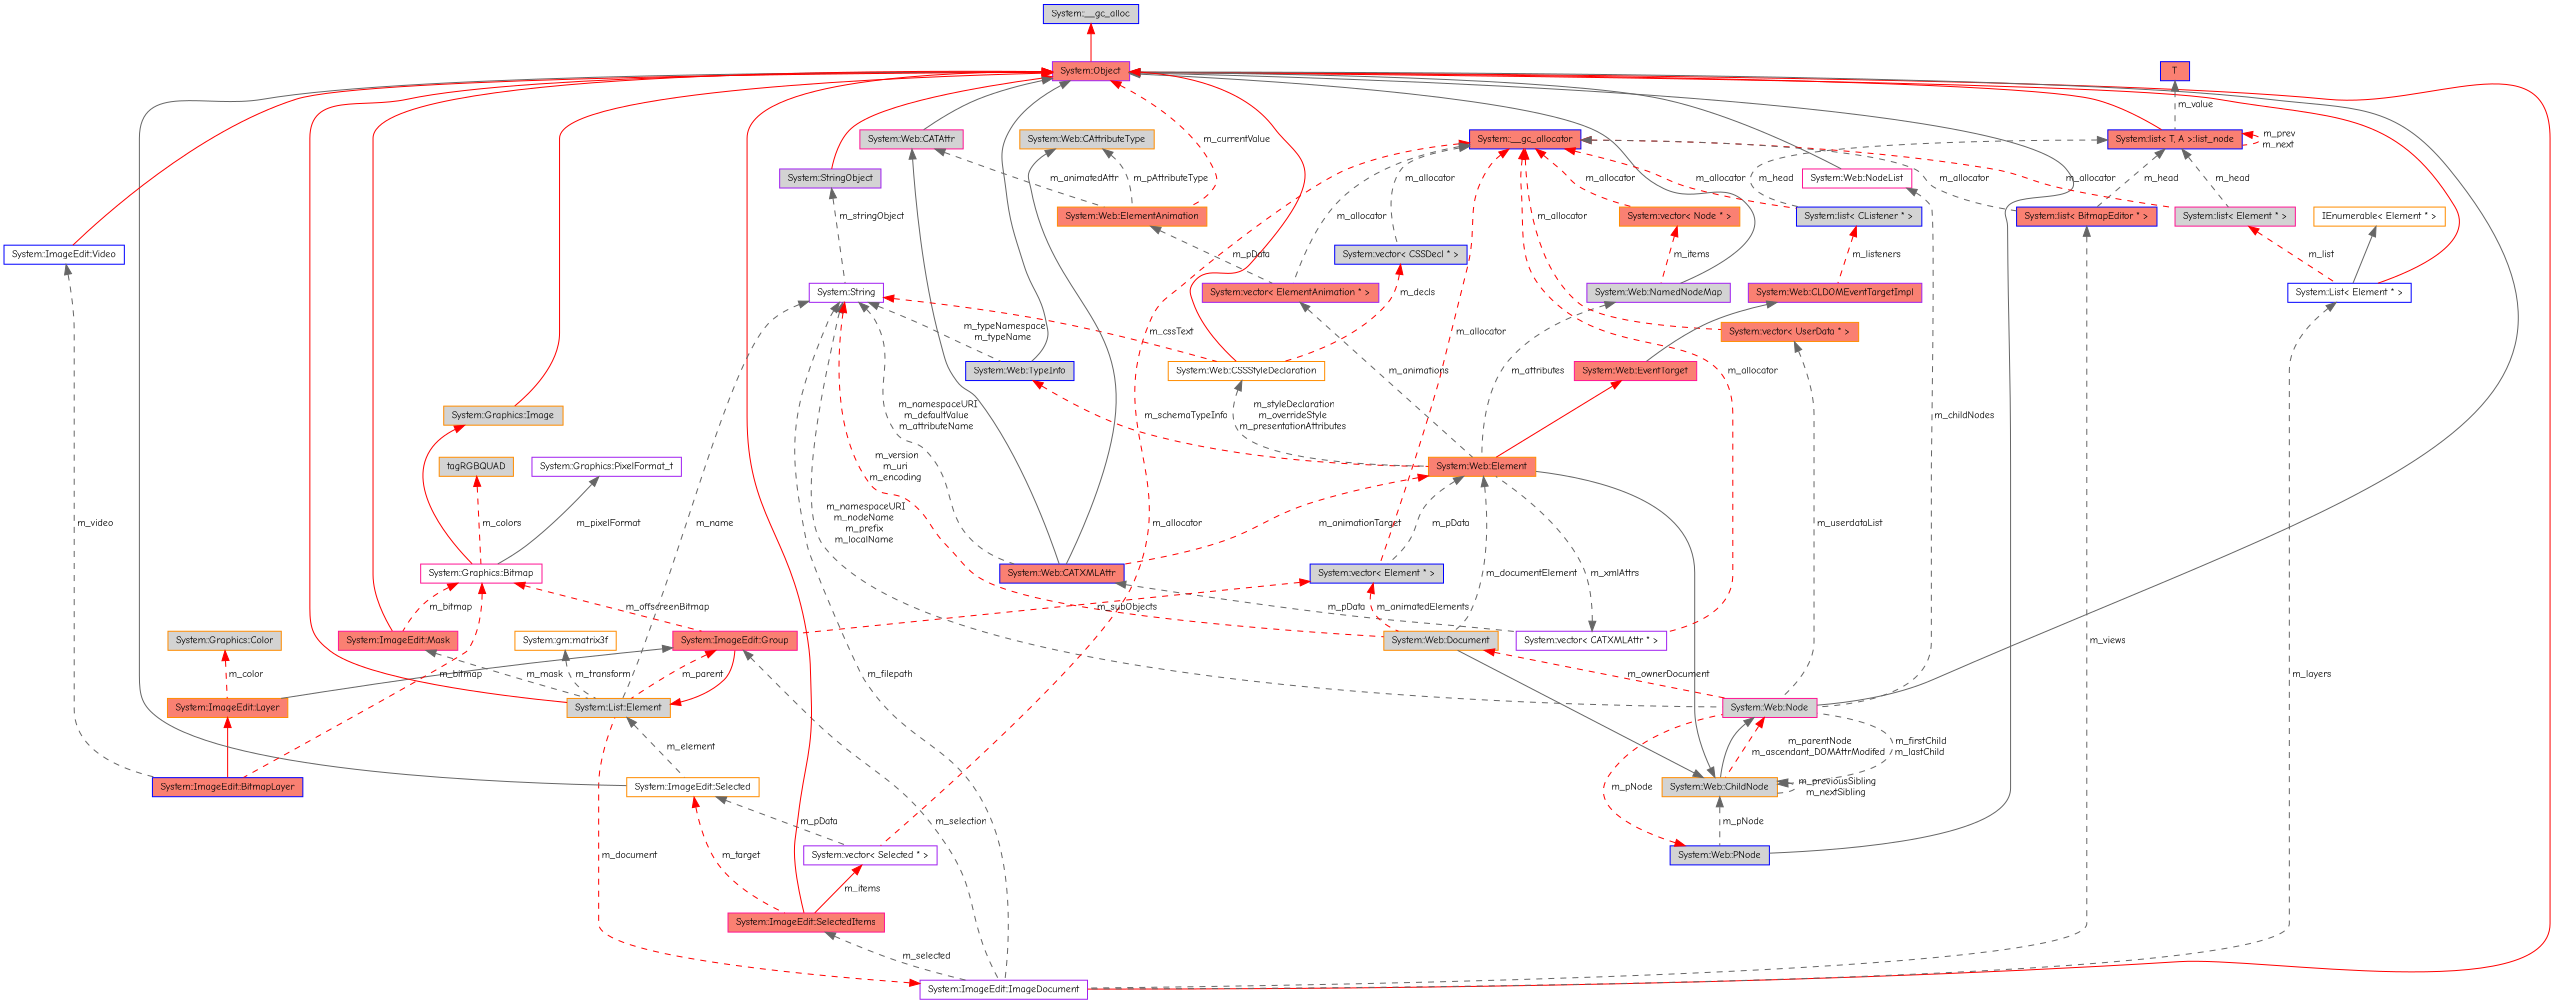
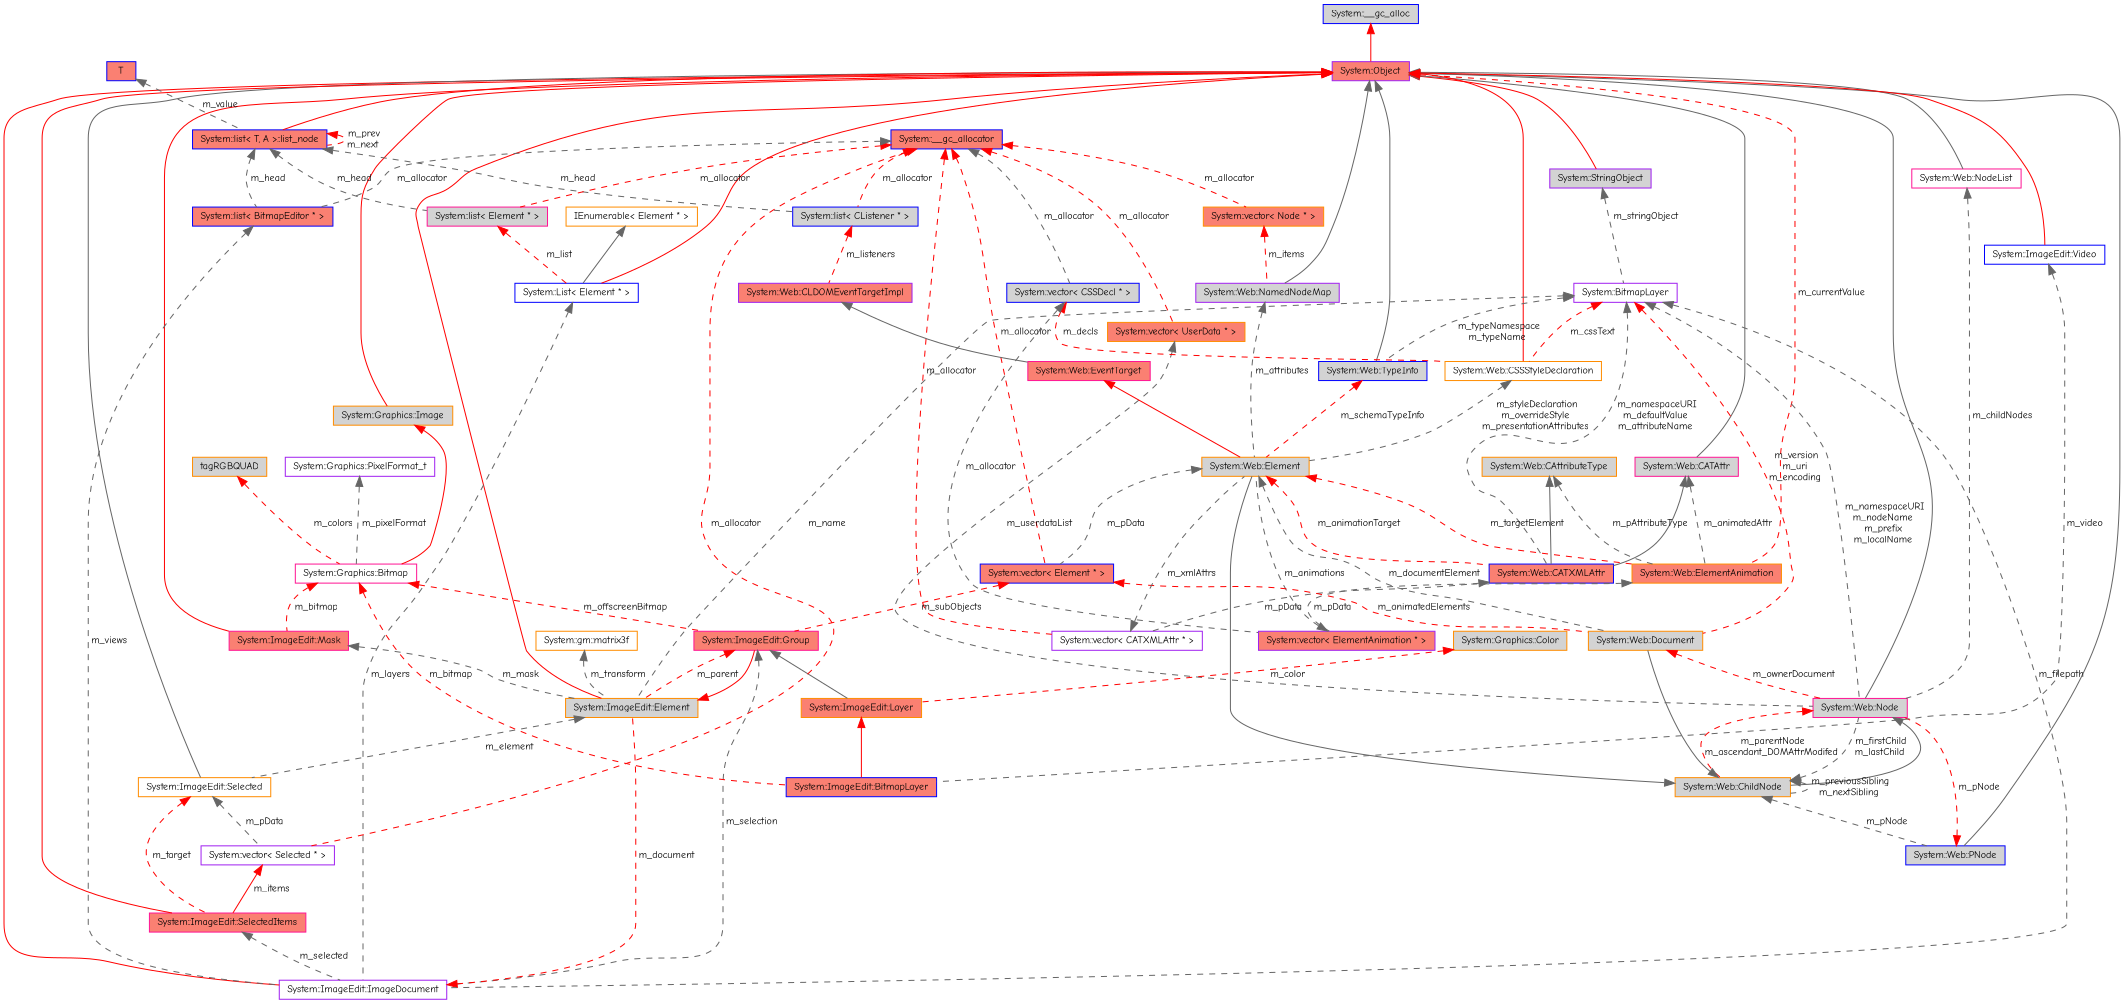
edge "System::vector< ElementAnimation * >" -> "System::__gc_allocator": now "System::vector< ElementAnimation * >" -> "System::vector< CSSDecl * >"
node "System::String": label "System::String" -> "System::BitmapLayer"
node "System::Web::Element": fillcolor salmon -> lightgrey
edge "System::Graphics::Bitmap" -> "System::Graphics::PixelFormat_t": style solid -> dashed
edge "System::Web::ElementAnimation" -> "System::Web::Element": added, label "m_targetElement"
node "System::vector< Element * >": fillcolor lightgrey -> salmon
node "System::List::Element": label "System::List::Element" -> "System::ImageEdit::Element"
